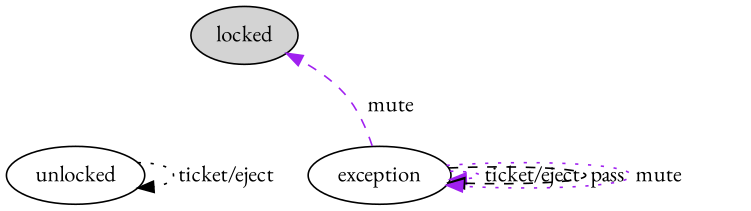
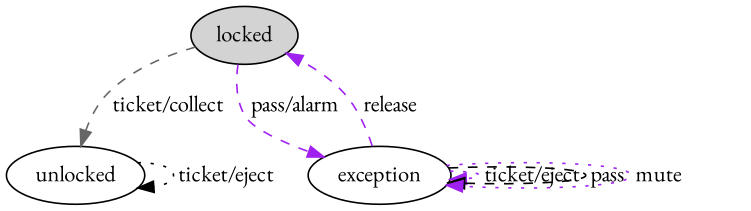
edge "locked" -> "unlocked": added, label "ticket/collect"
edge "exception" -> "locked": label " mute " -> " release "
edge "locked" -> "exception": added, label "pass/alarm"
